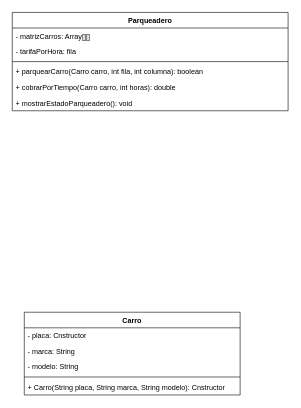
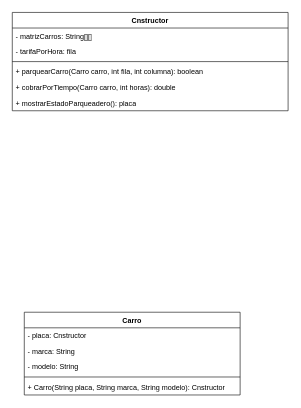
node "Parqueadero": label "Parqueadero" -> "Cnstructor"
node "- matrizCarros: Array[][]": label "- matrizCarros: Array[][]" -> "- matrizCarros: String[][]"
node "+ mostrarEstadoParqueadero(): void": label "+ mostrarEstadoParqueadero(): void" -> "+ mostrarEstadoParqueadero(): placa"
